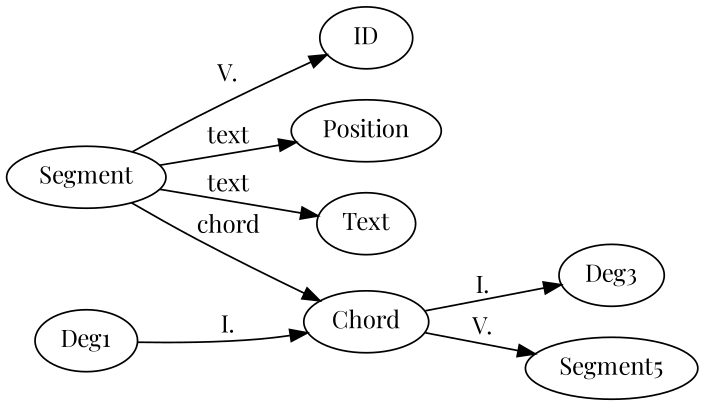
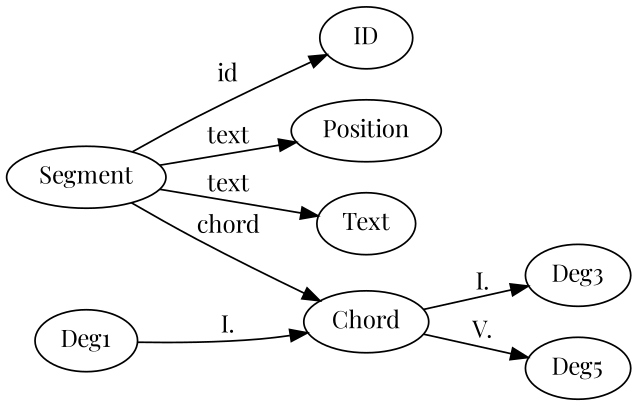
edge "Segment" -> "ID": label "V." -> "id"
node "Segment5": label "Segment5" -> "Deg5"
